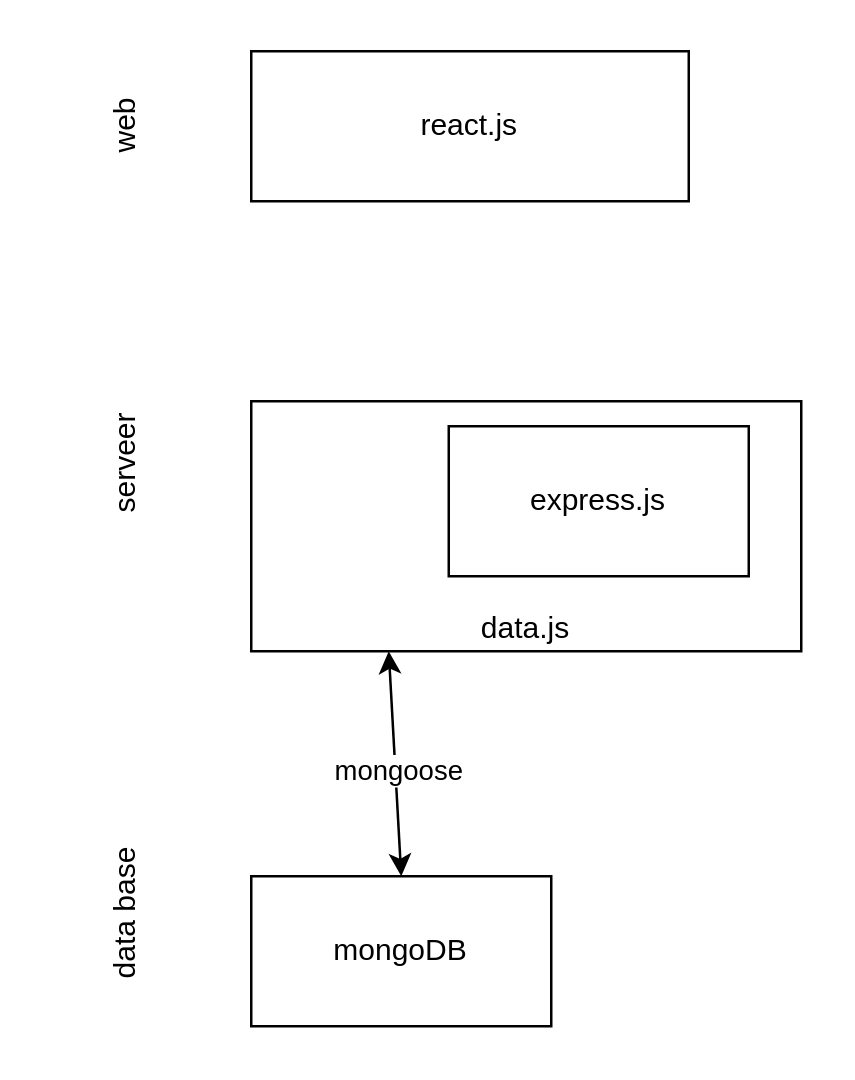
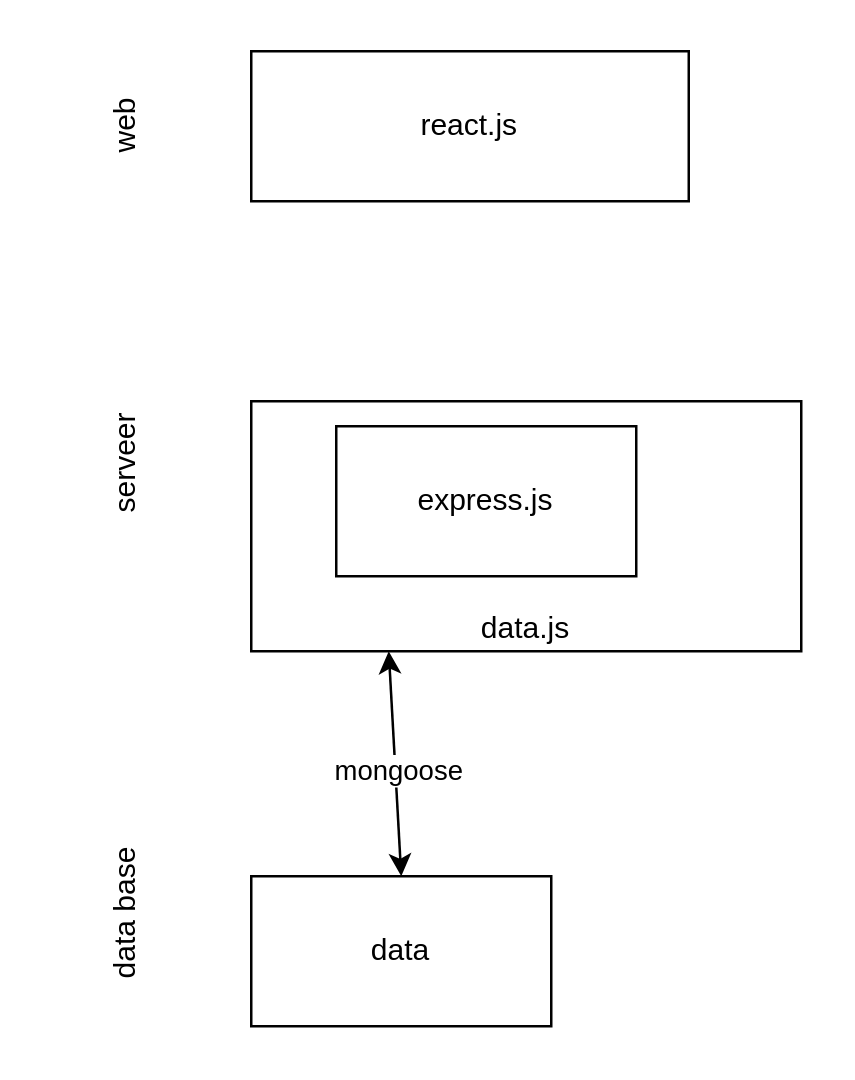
node "express.js": moved (599, 501) -> (486, 501)
node "mongoDB": label "mongoDB" -> "data"
